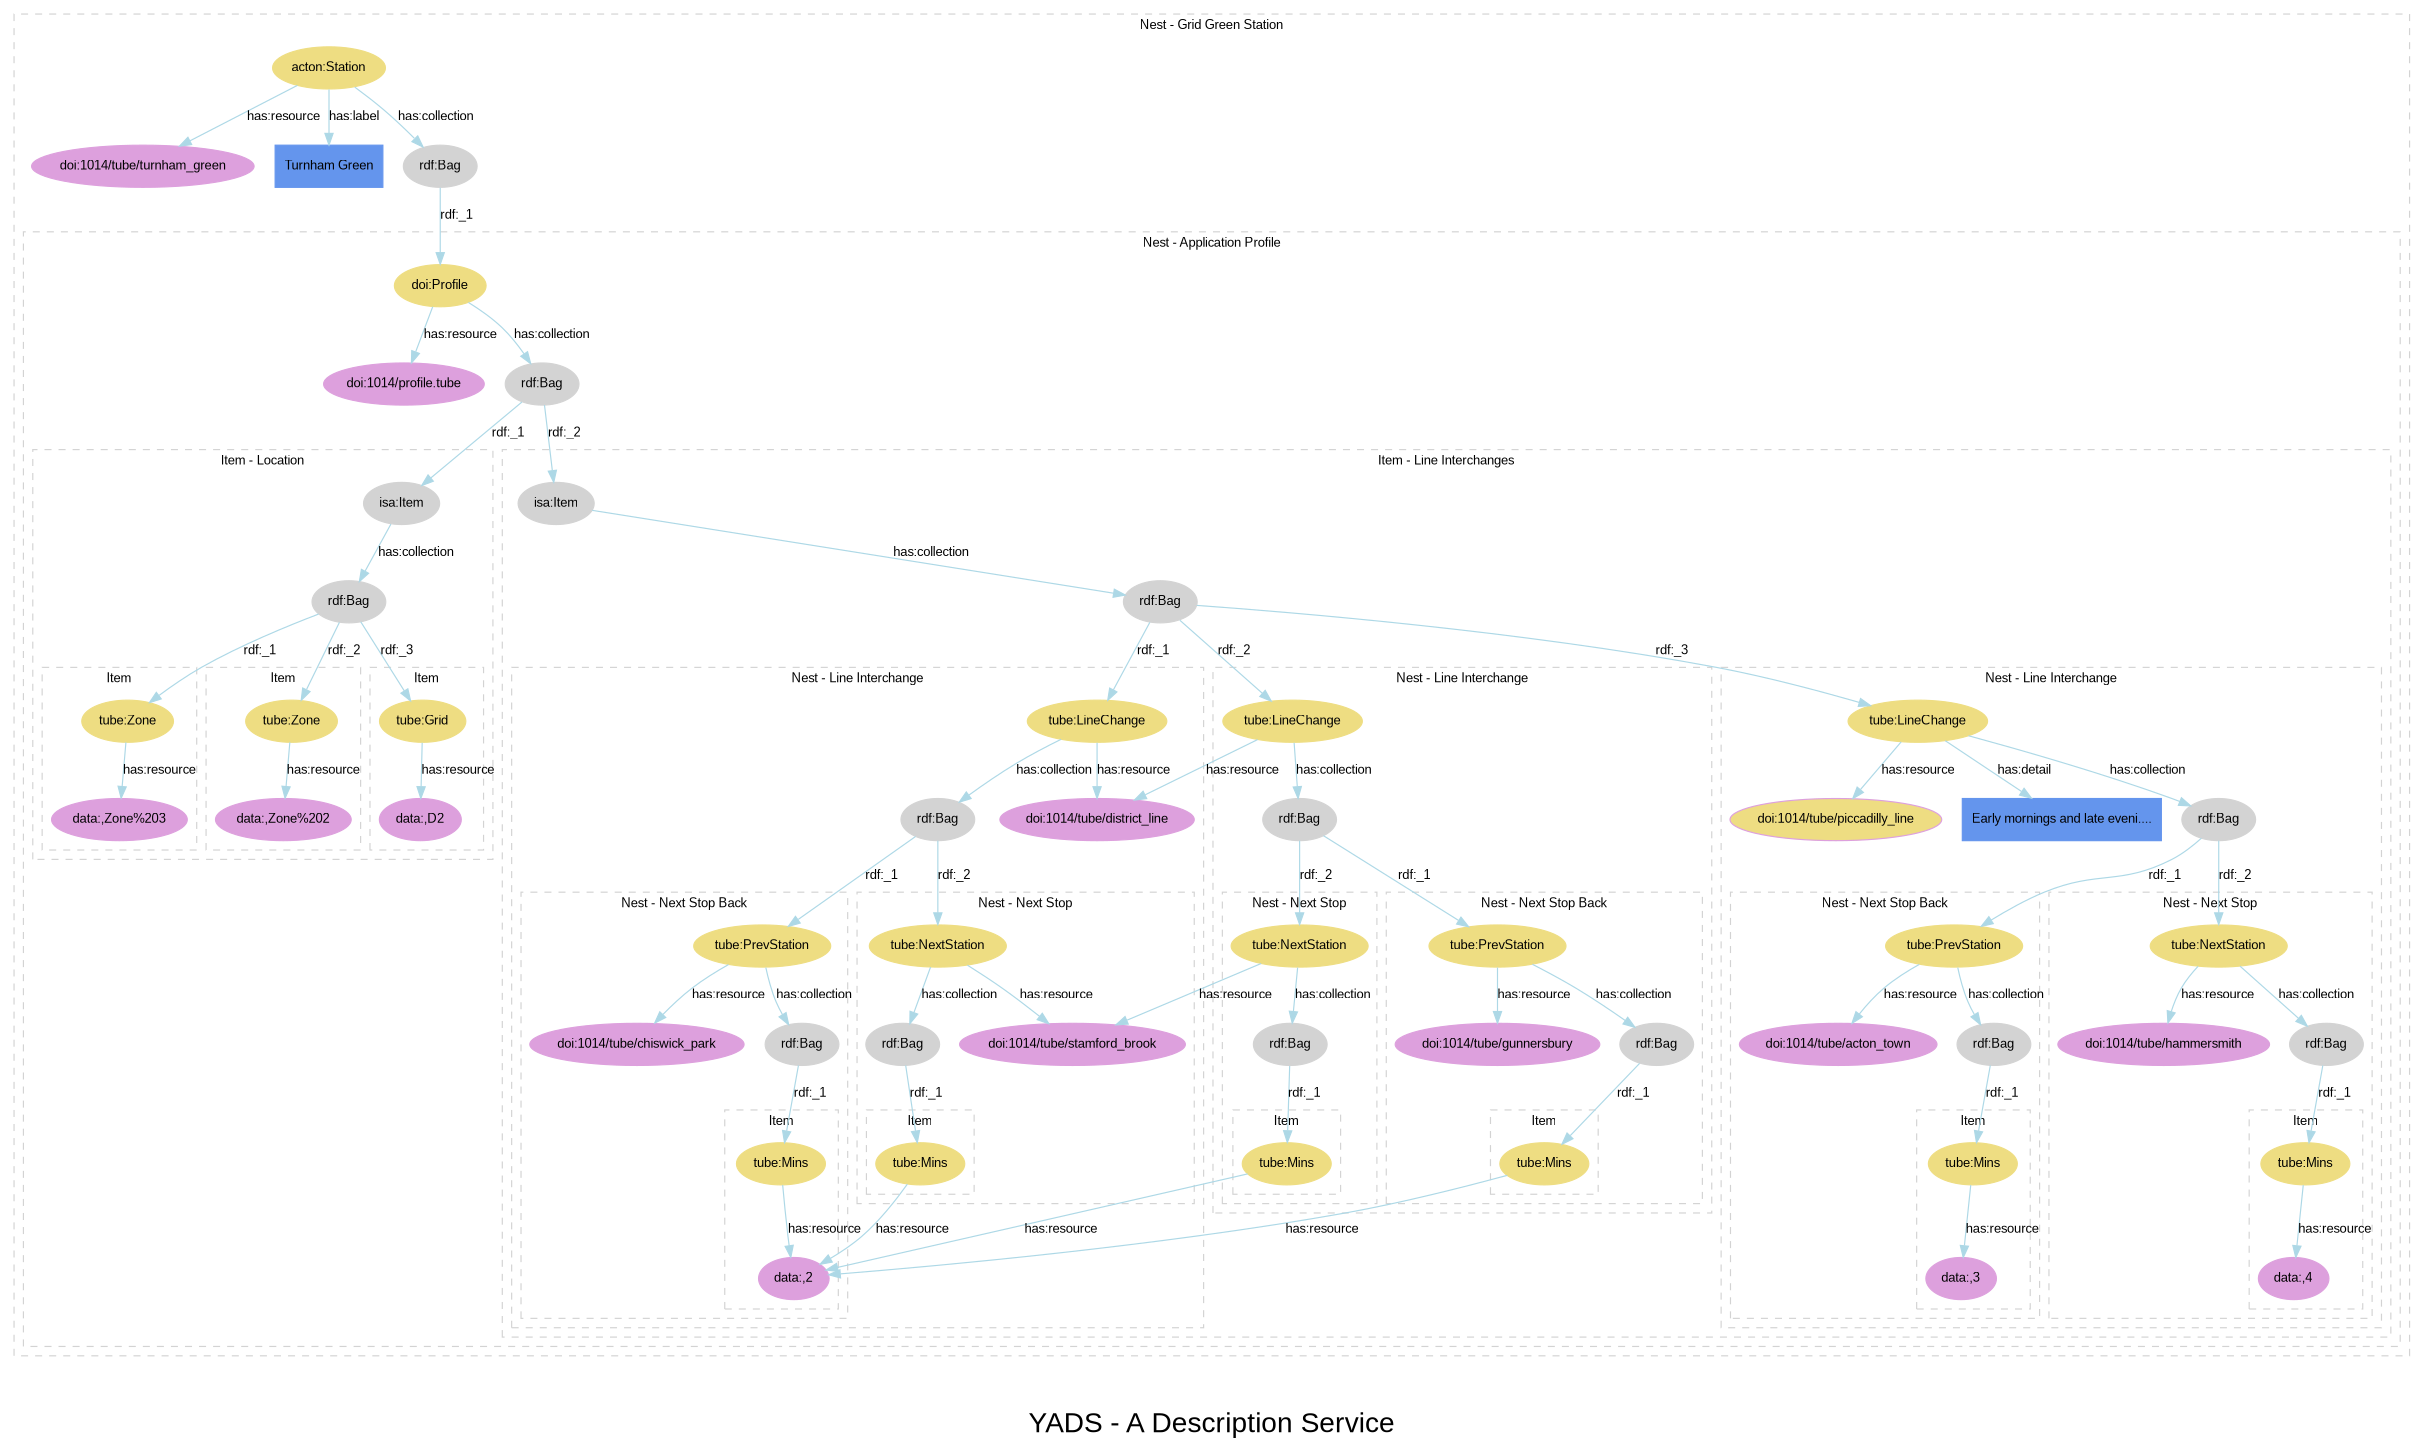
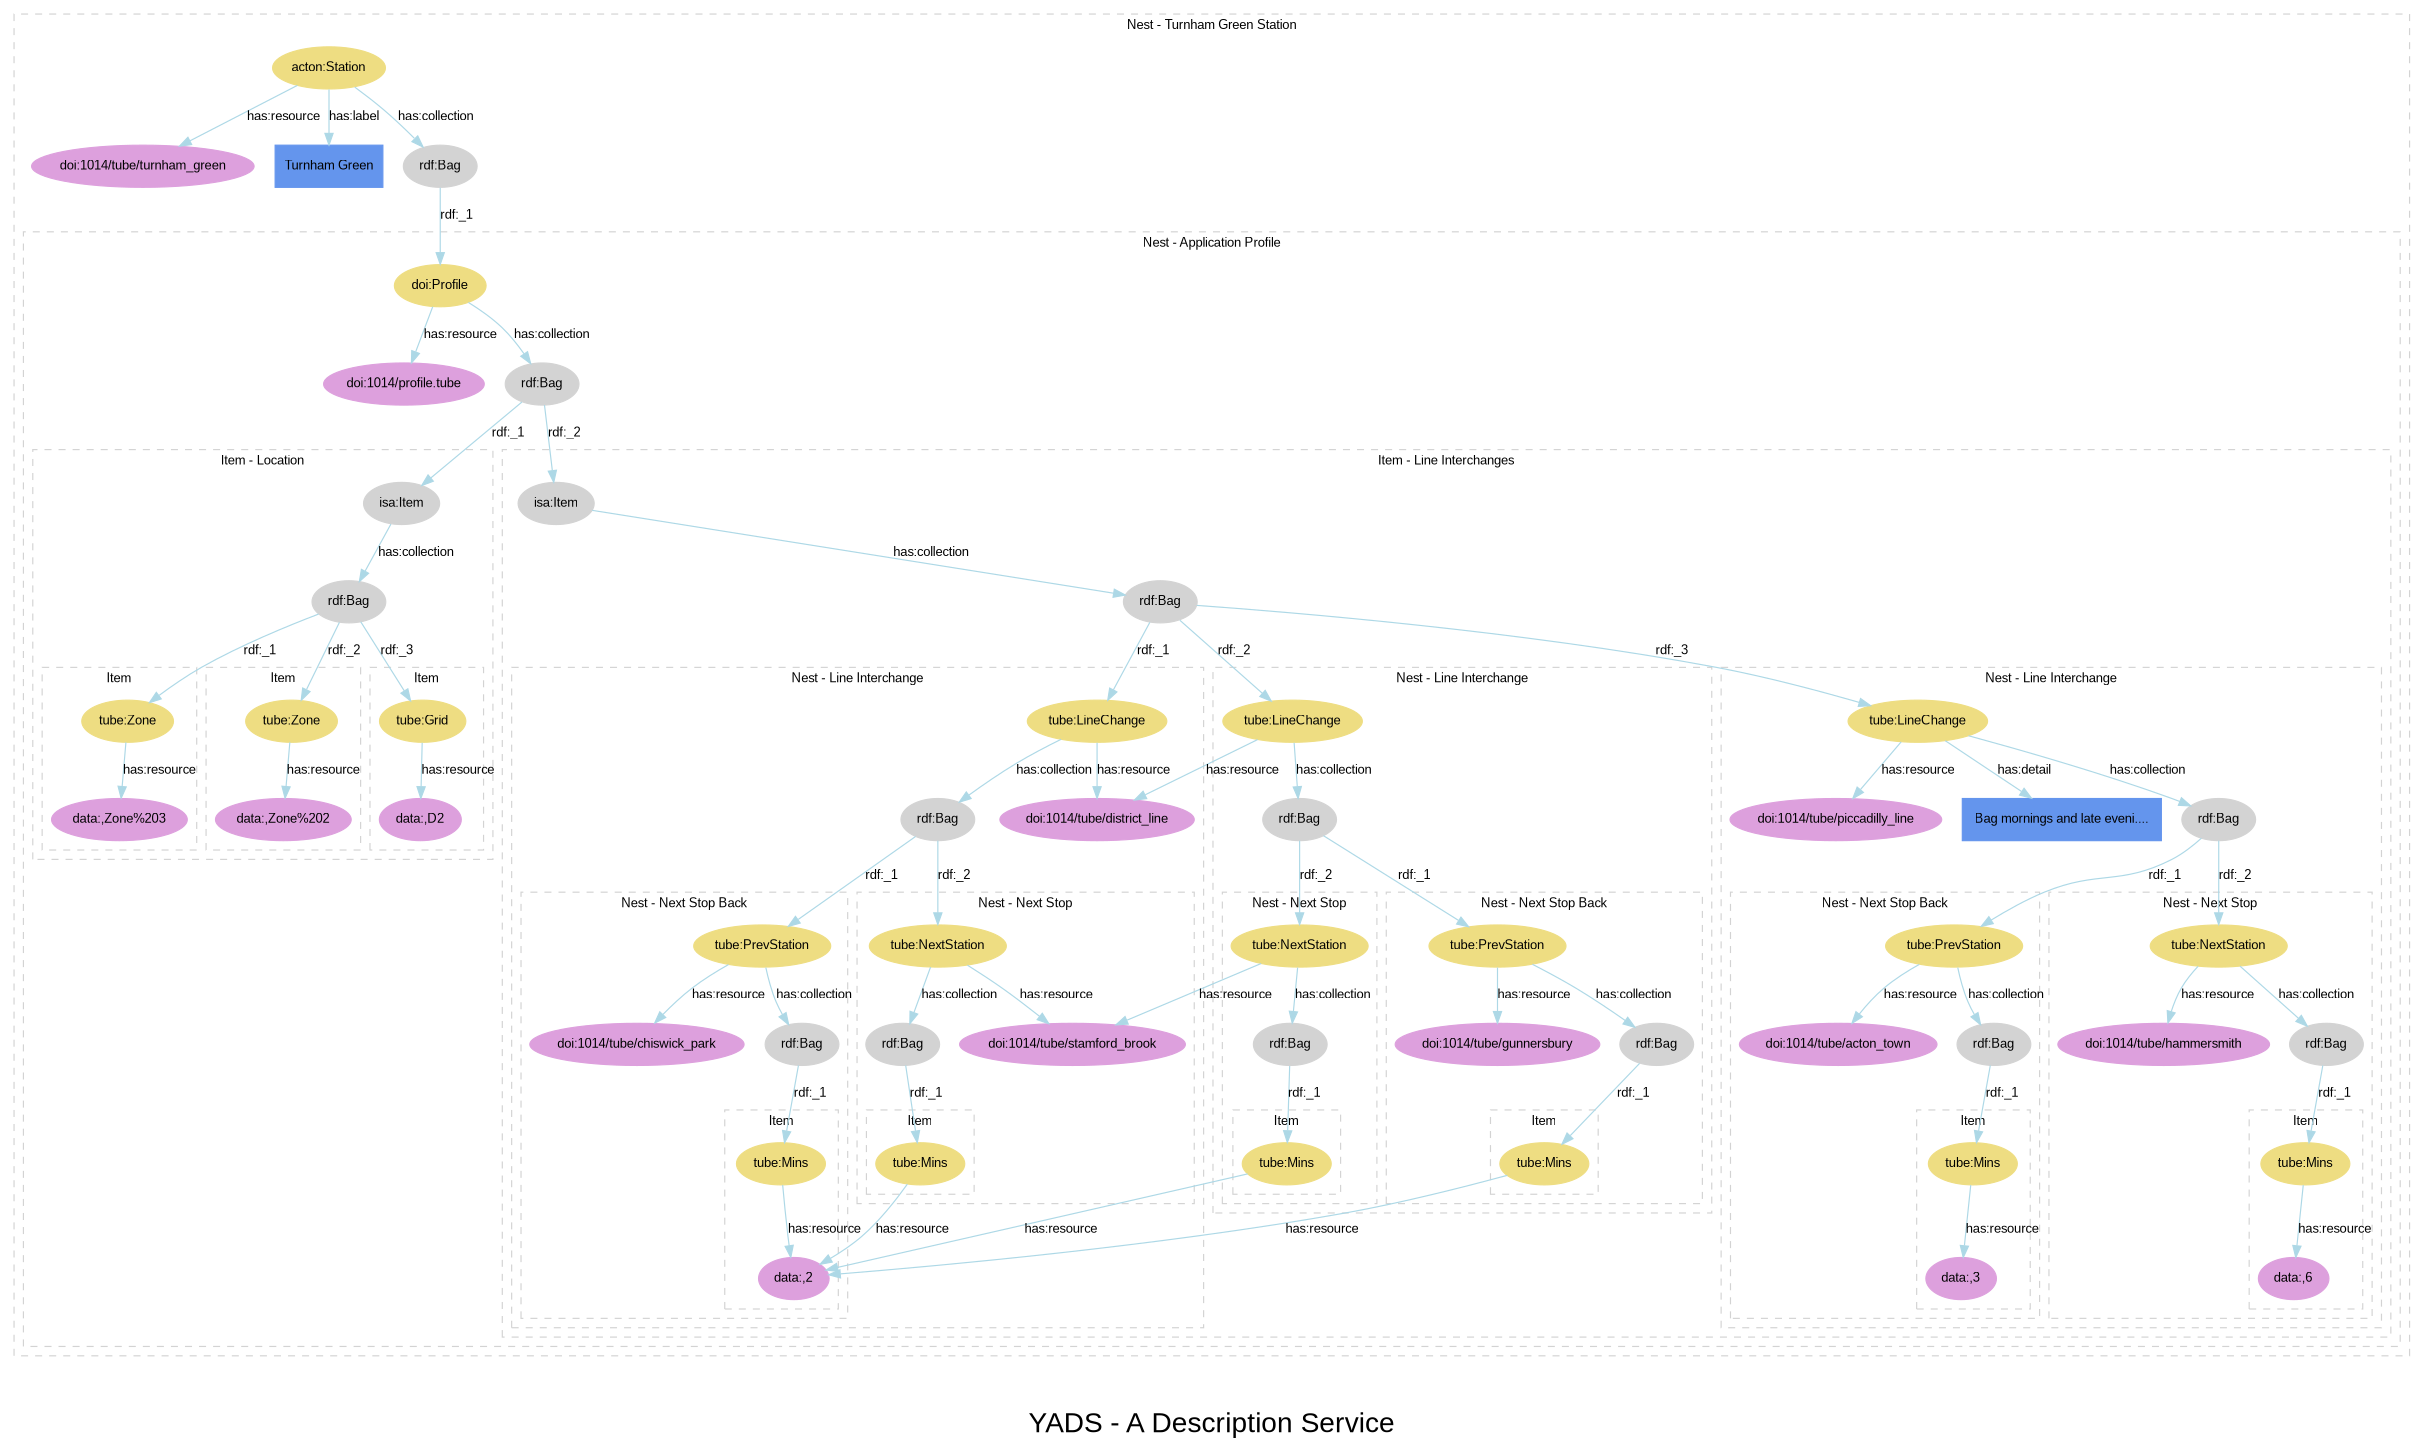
cluster "Nest - Grid Green Station": label "Nest - Grid Green Station" -> "Nest - Turnham Green Station"
node "doi:1014/tube/piccadilly_line": fillcolor lightgoldenrod -> plum
node "Early mornings and late eveni....": label "Early mornings and late eveni...." -> "Bag mornings and late eveni...."
node "data:,4": label "data:,4" -> "data:,6"
